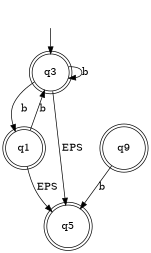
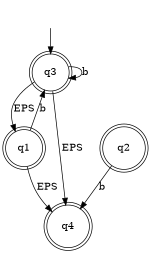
edge "q3" -> "q1": label "b" -> "EPS"
node "q9": label "q9" -> "q2"
node "q5": label "q5" -> "q4"
